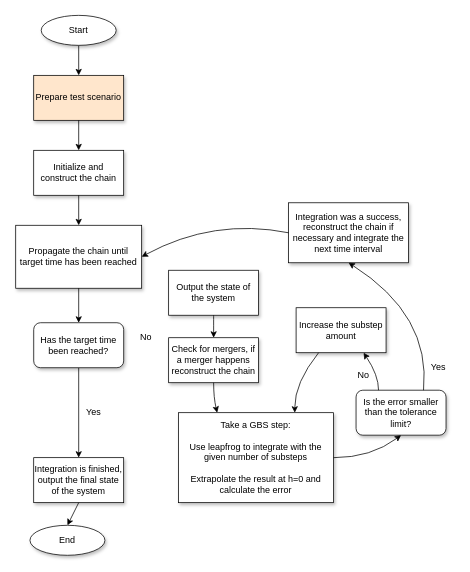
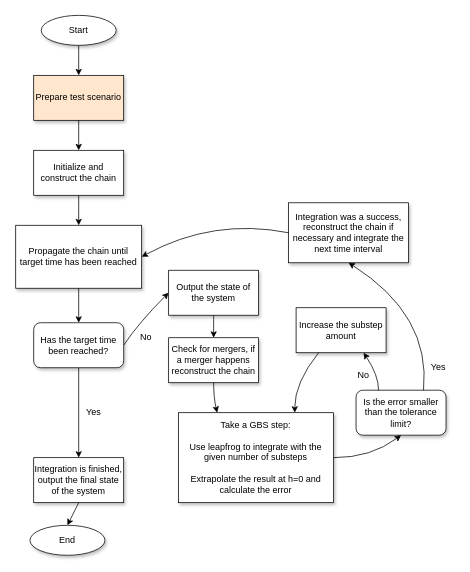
edge "Has the target time been reached?" -> "Output the state of the system": added
